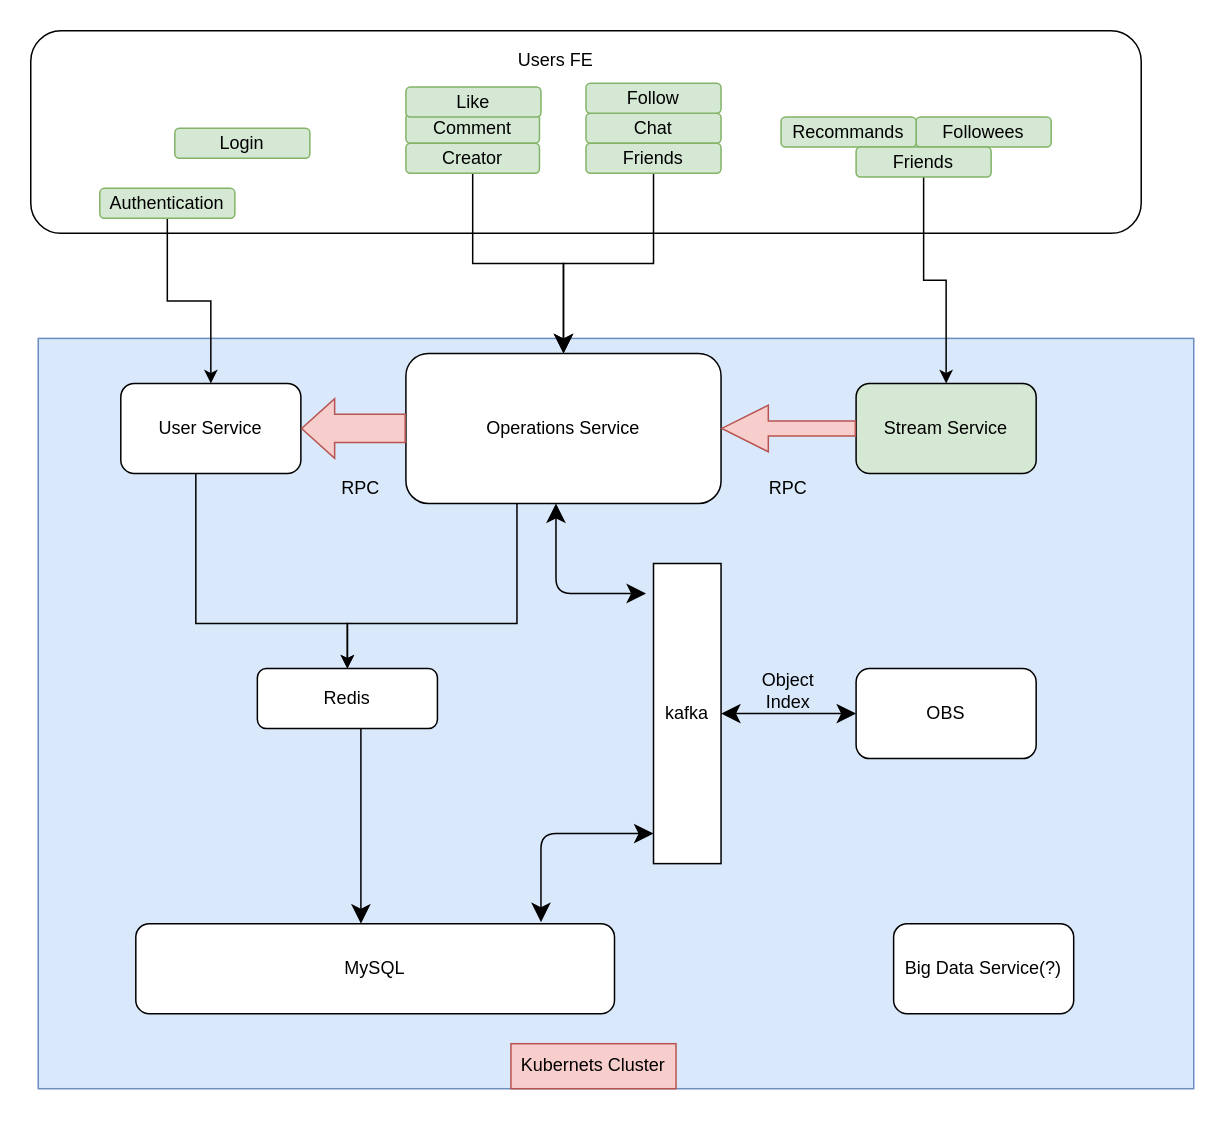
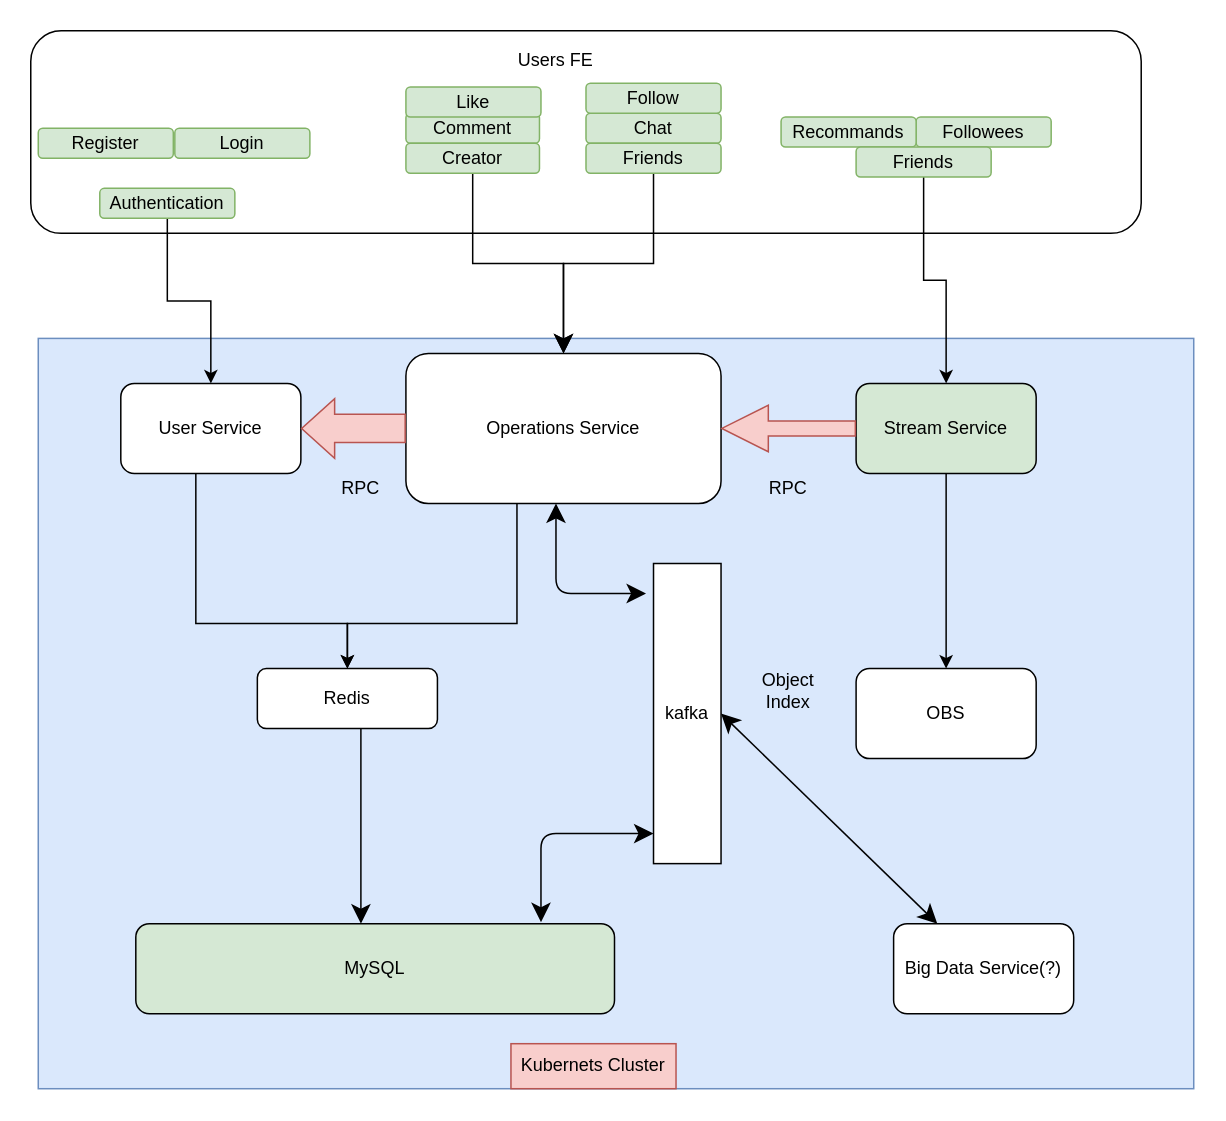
node "Register": added
edge "Stream Service" -> "OBS": added
edge "kafka" -- "OBS": now "kafka" -- "Big Data Service(?)"
node "MySQL": fillcolor #ffffff -> #d5e8d4
